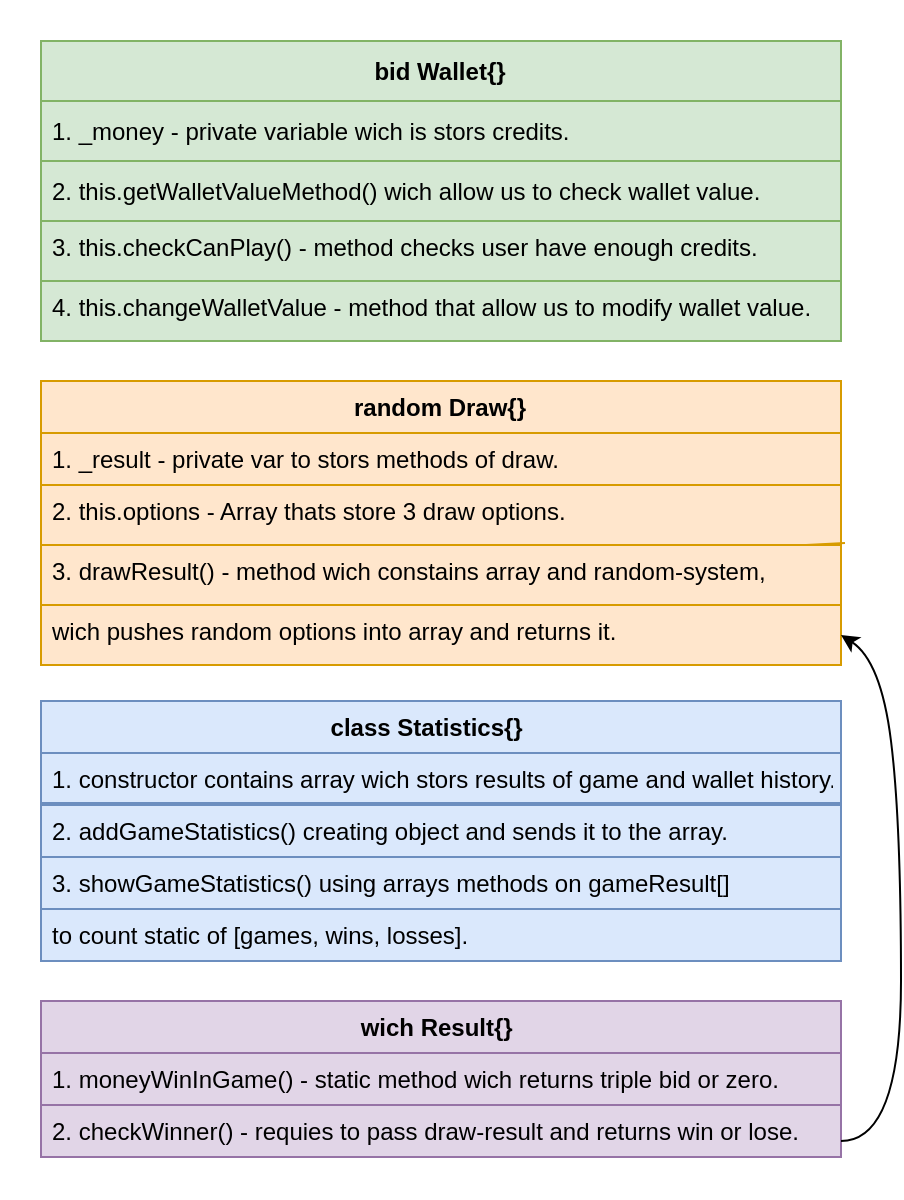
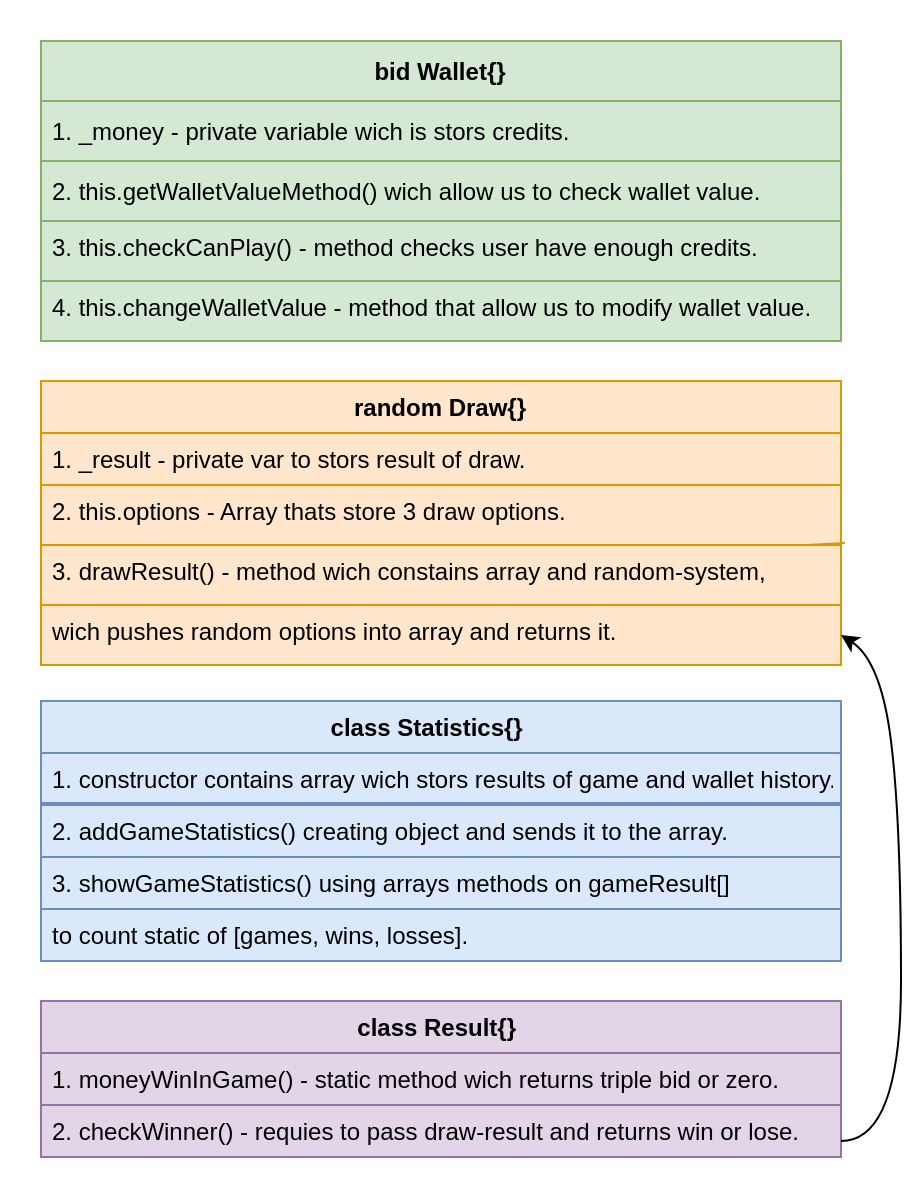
node "1. _result - private var to stors methods of draw.": label "1. _result - private var to stors methods of draw." -> "1. _result - private var to stors result of draw."
node "wich Result{}": label "wich Result{}" -> "class Result{}"
